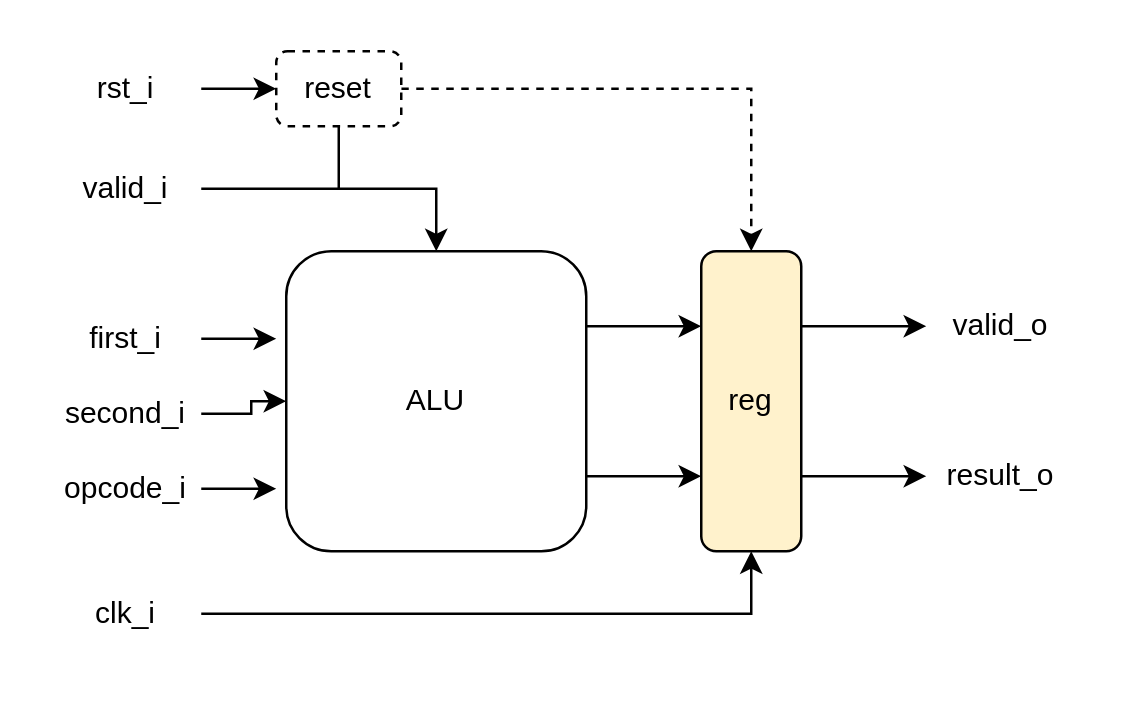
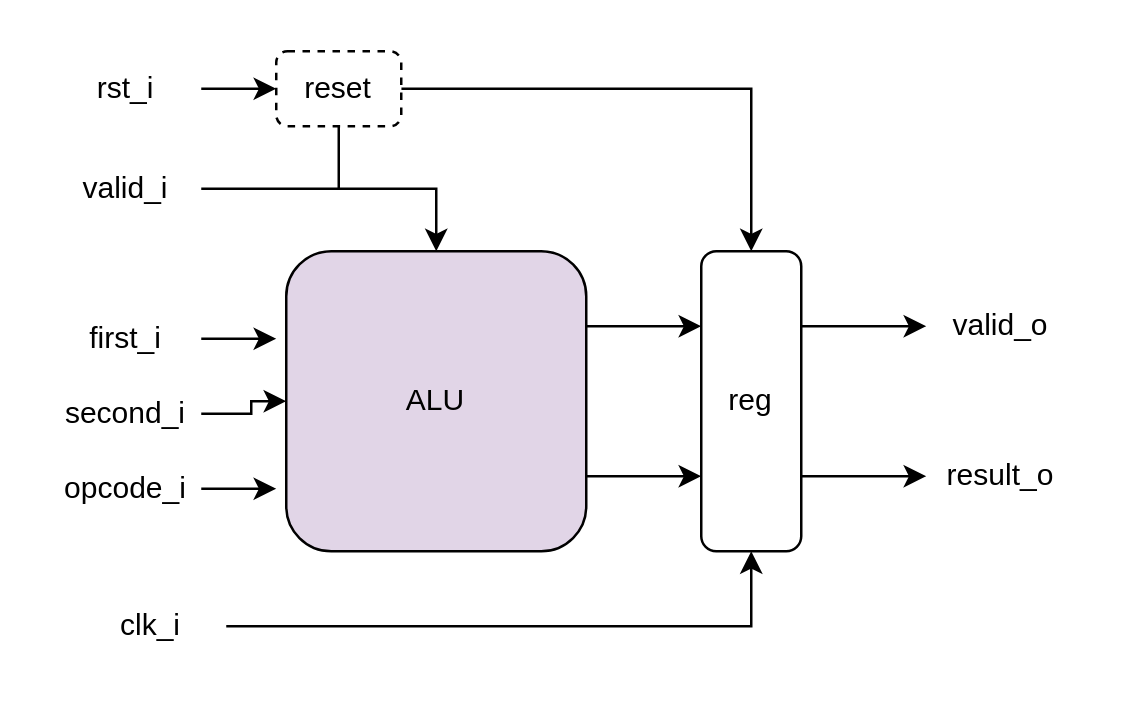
edge "reset" -> "reg": style dashed -> solid
node "ALU": fillcolor #ffffff -> #e1d5e7
node "reg": fillcolor #fff2cc -> #ffffff
node "clk_i": moved (126, 614) -> (151, 626)
